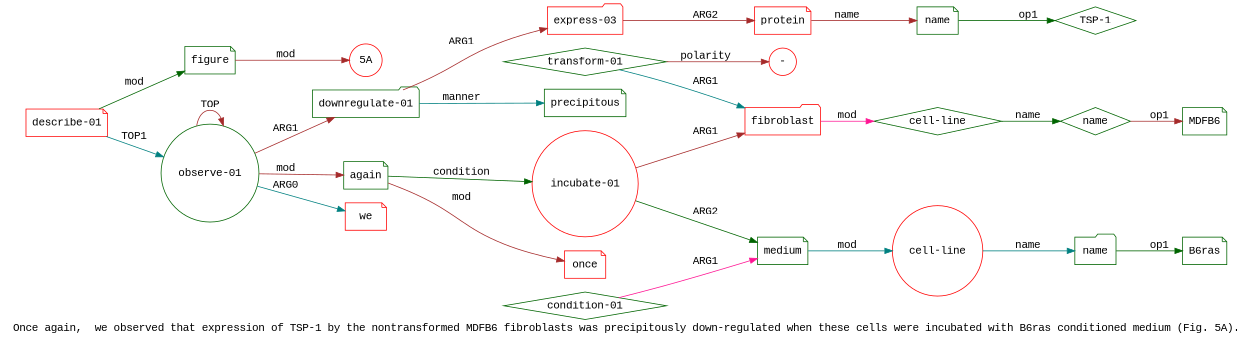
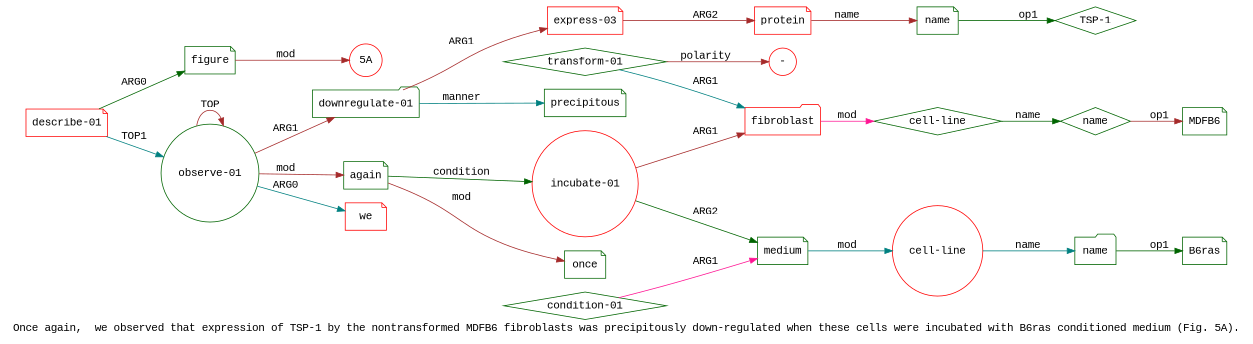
node "express-03": shape folder -> note
edge "describe-01" -> "figure": label "mod" -> "ARG0"
node "once": color red -> darkgreen
